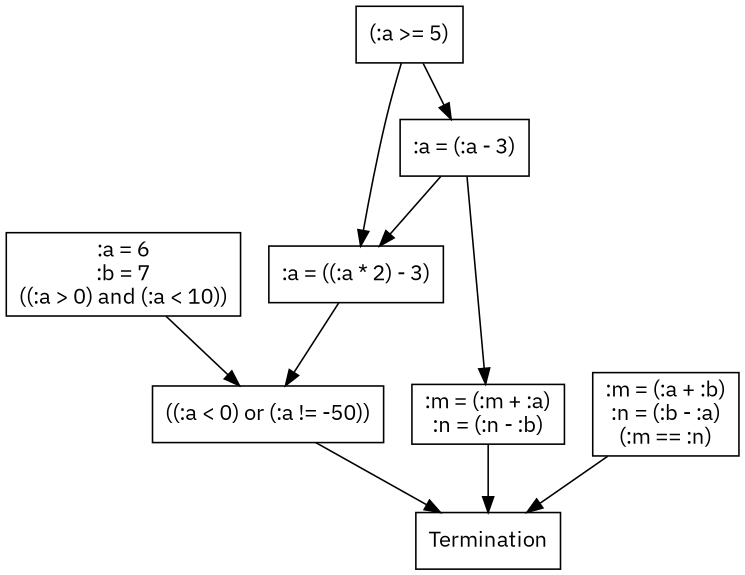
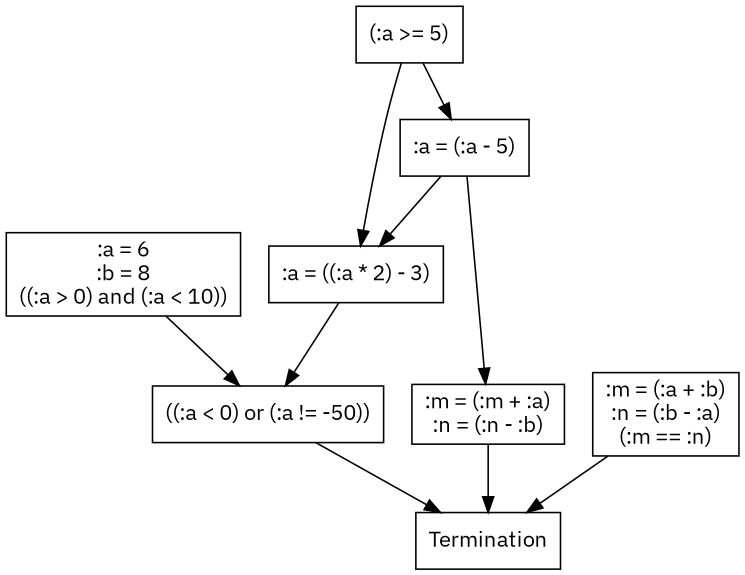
node ":a = (:a - 3)": label ":a = (:a - 3)" -> ":a = (:a - 5)"
node ":a = 6 :b = 7 ((:a > 0) and (:a < 10))": label ":a = 6 :b = 7 ((:a > 0) and (:a < 10))" -> ":a = 6 :b = 8 ((:a > 0) and (:a < 10))"
